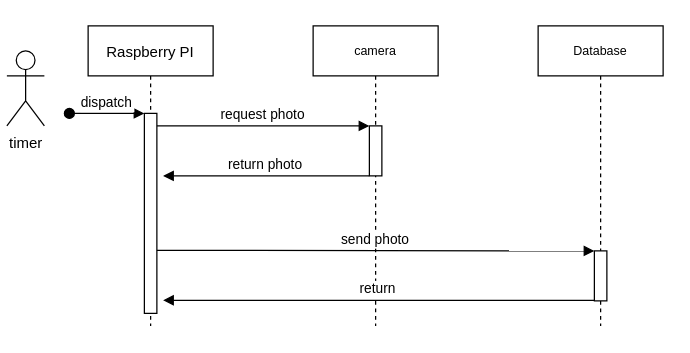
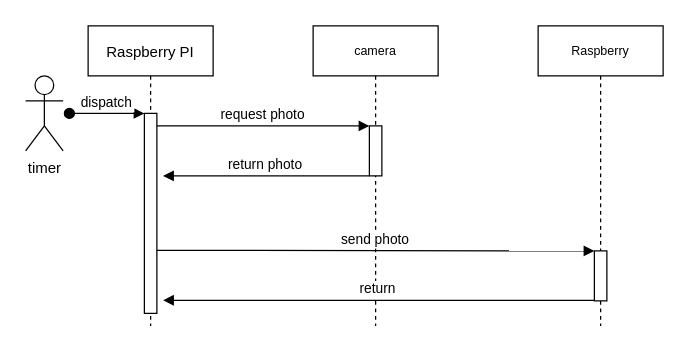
node "Database": label "Database" -> "Raspberry"
node "timer": moved (26, 88) -> (44, 113)
